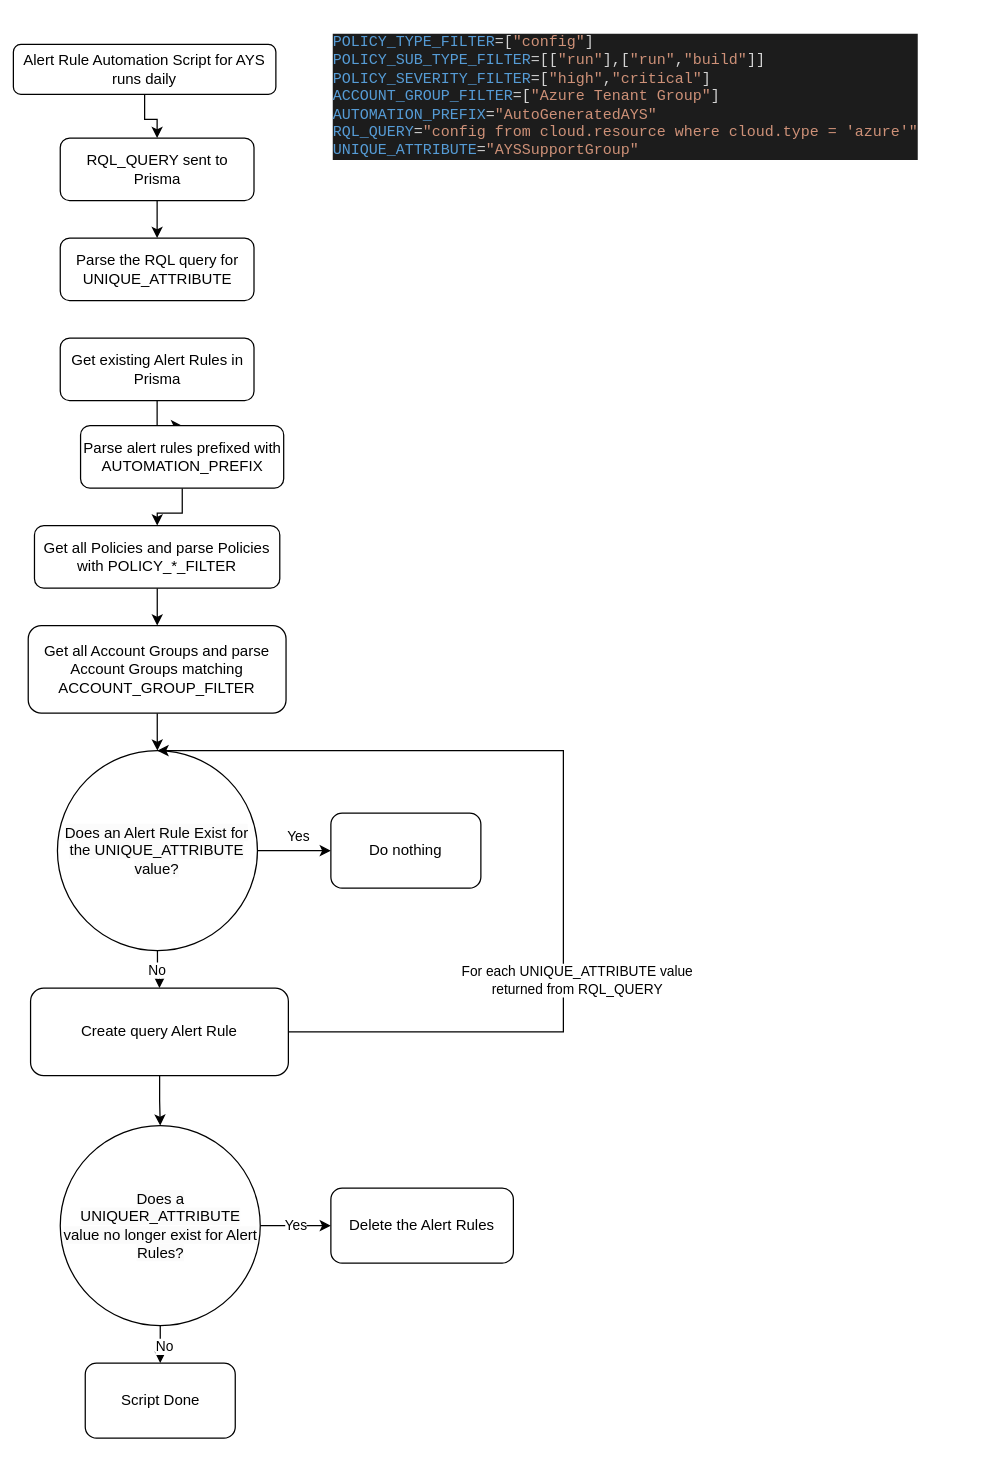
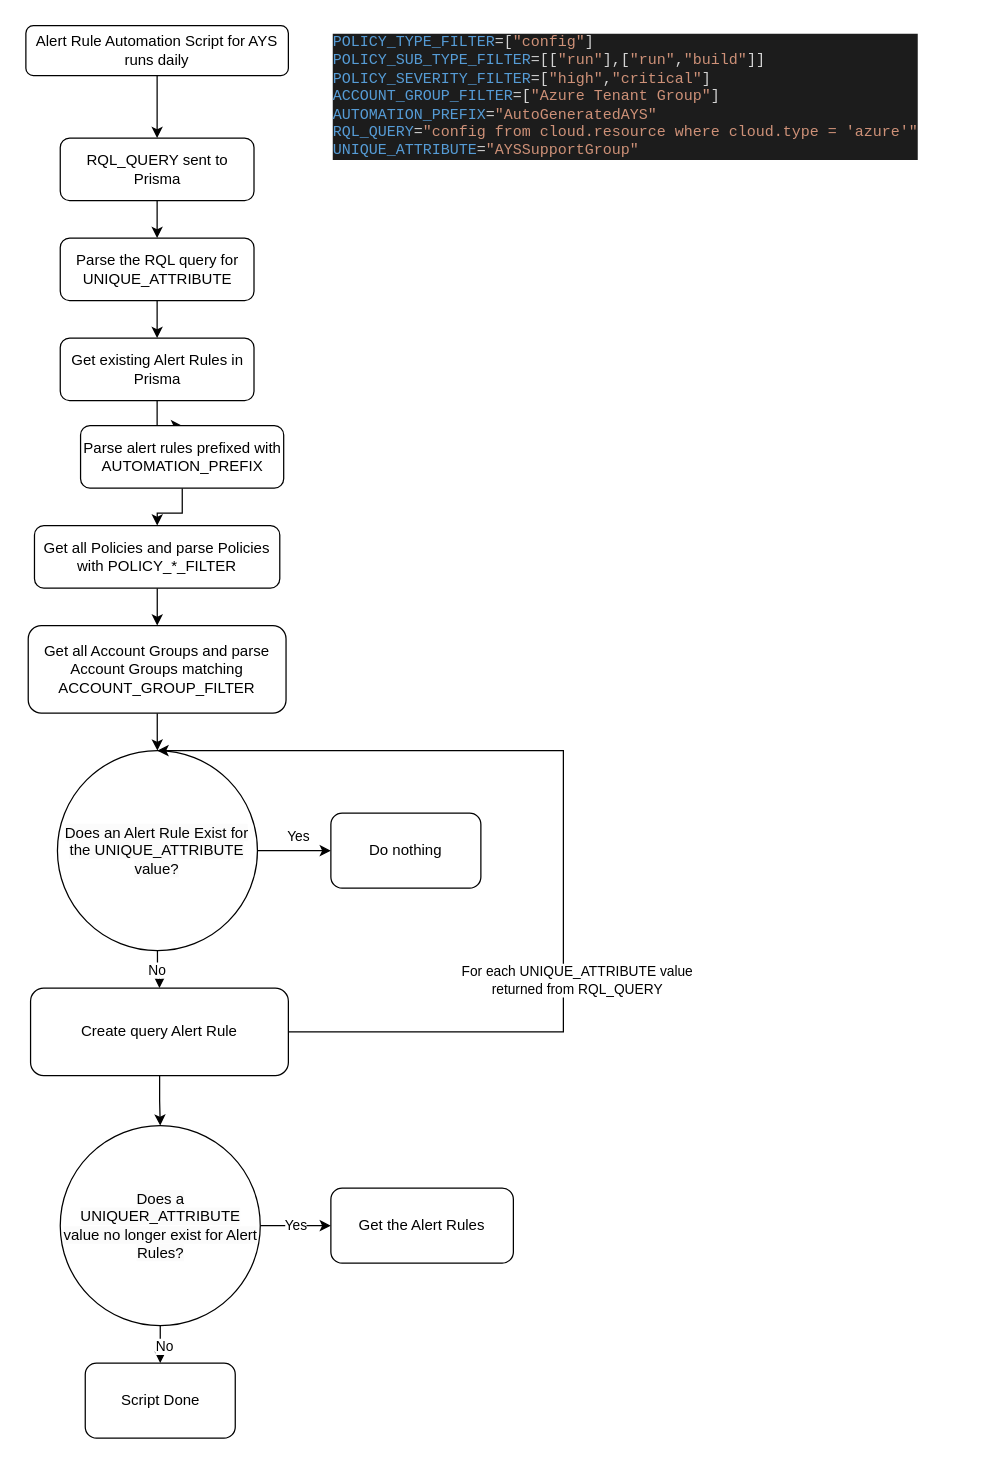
node "Alert Rule Automation Script for AYS runs daily": moved (144, 69) -> (157, 51)
edge "Parse the RQL query for UNIQUE_ATTRIBUTE" -> "Get existing Alert Rules in Prisma": added
node "Delete the Alert Rules": label "Delete the Alert Rules" -> "Get the Alert Rules"
